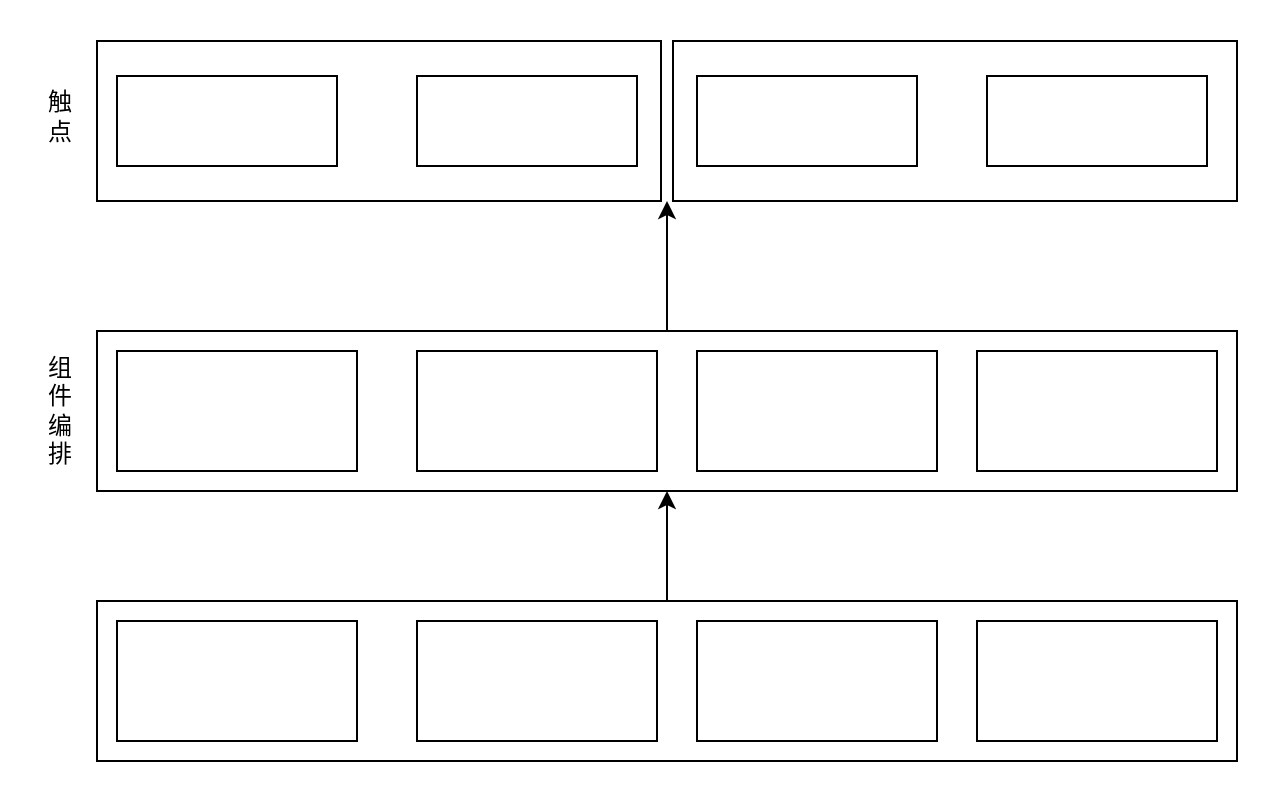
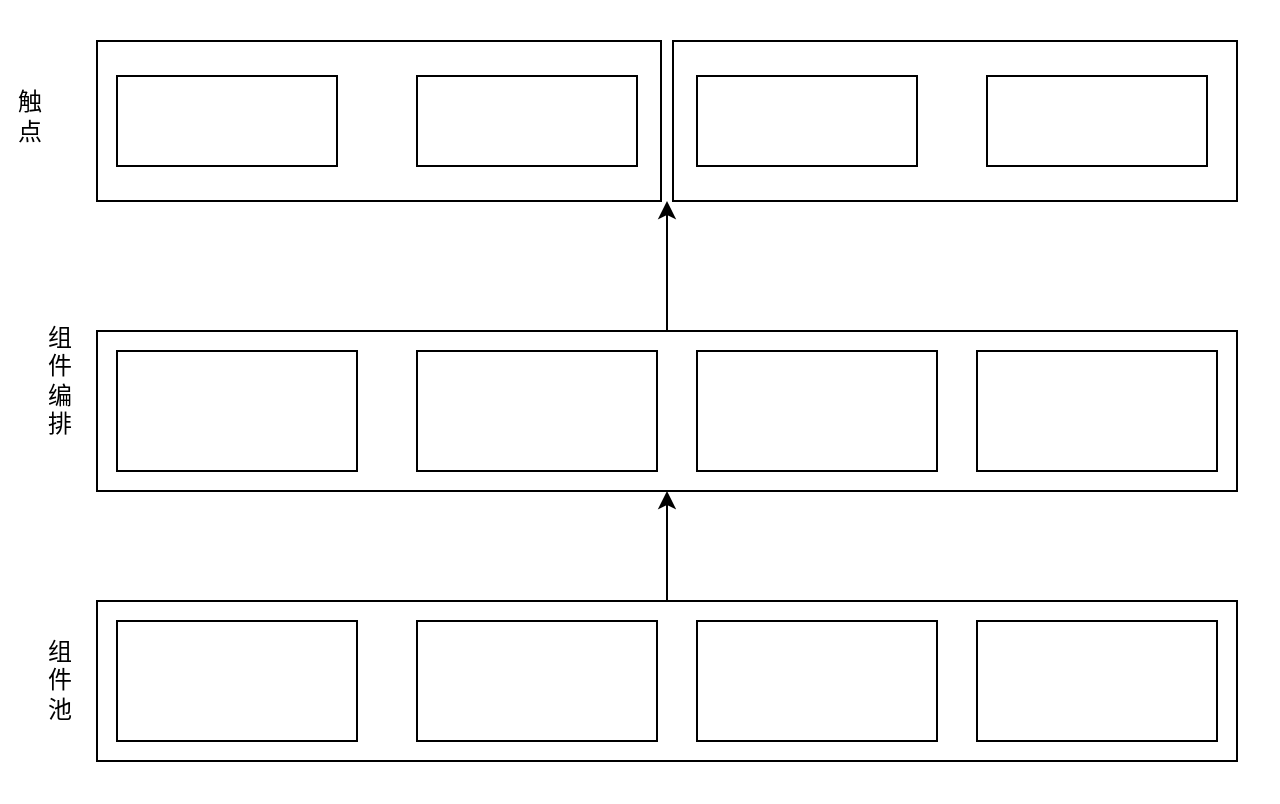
node "触点": moved (61, 116) -> (31, 116)
node "组件编排": moved (61, 396) -> (61, 366)
node "组件 池": added
